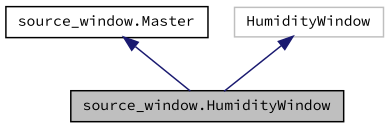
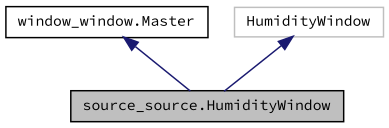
node "source_window.Master": label "source_window.Master" -> "window_window.Master"
node "source_window.HumidityWindow": label "source_window.HumidityWindow" -> "source_source.HumidityWindow"
